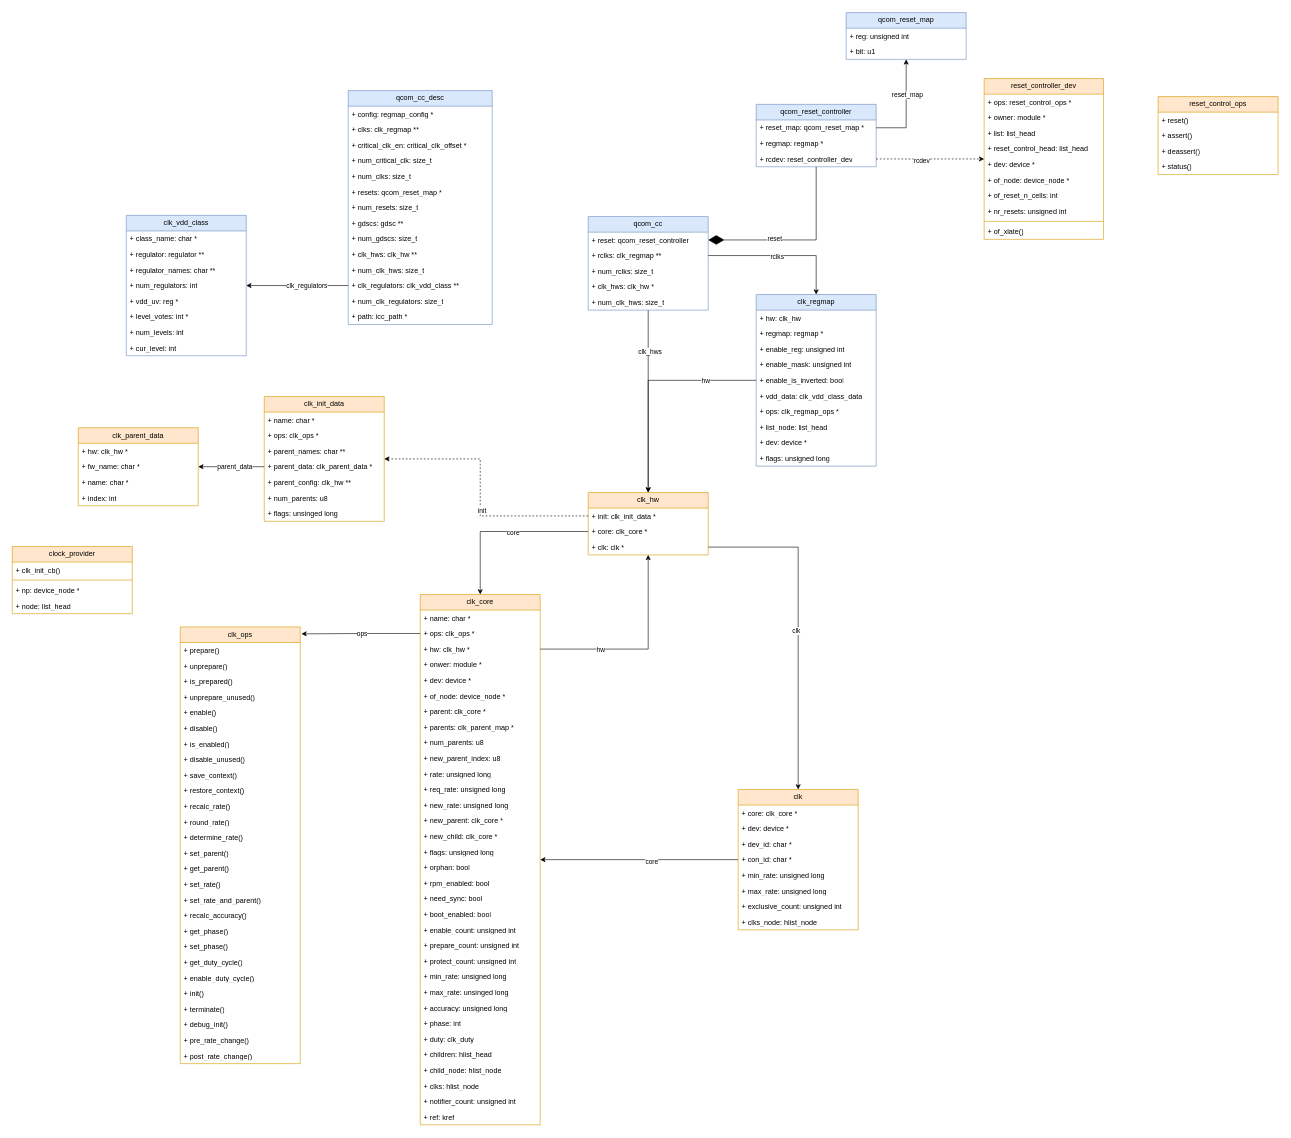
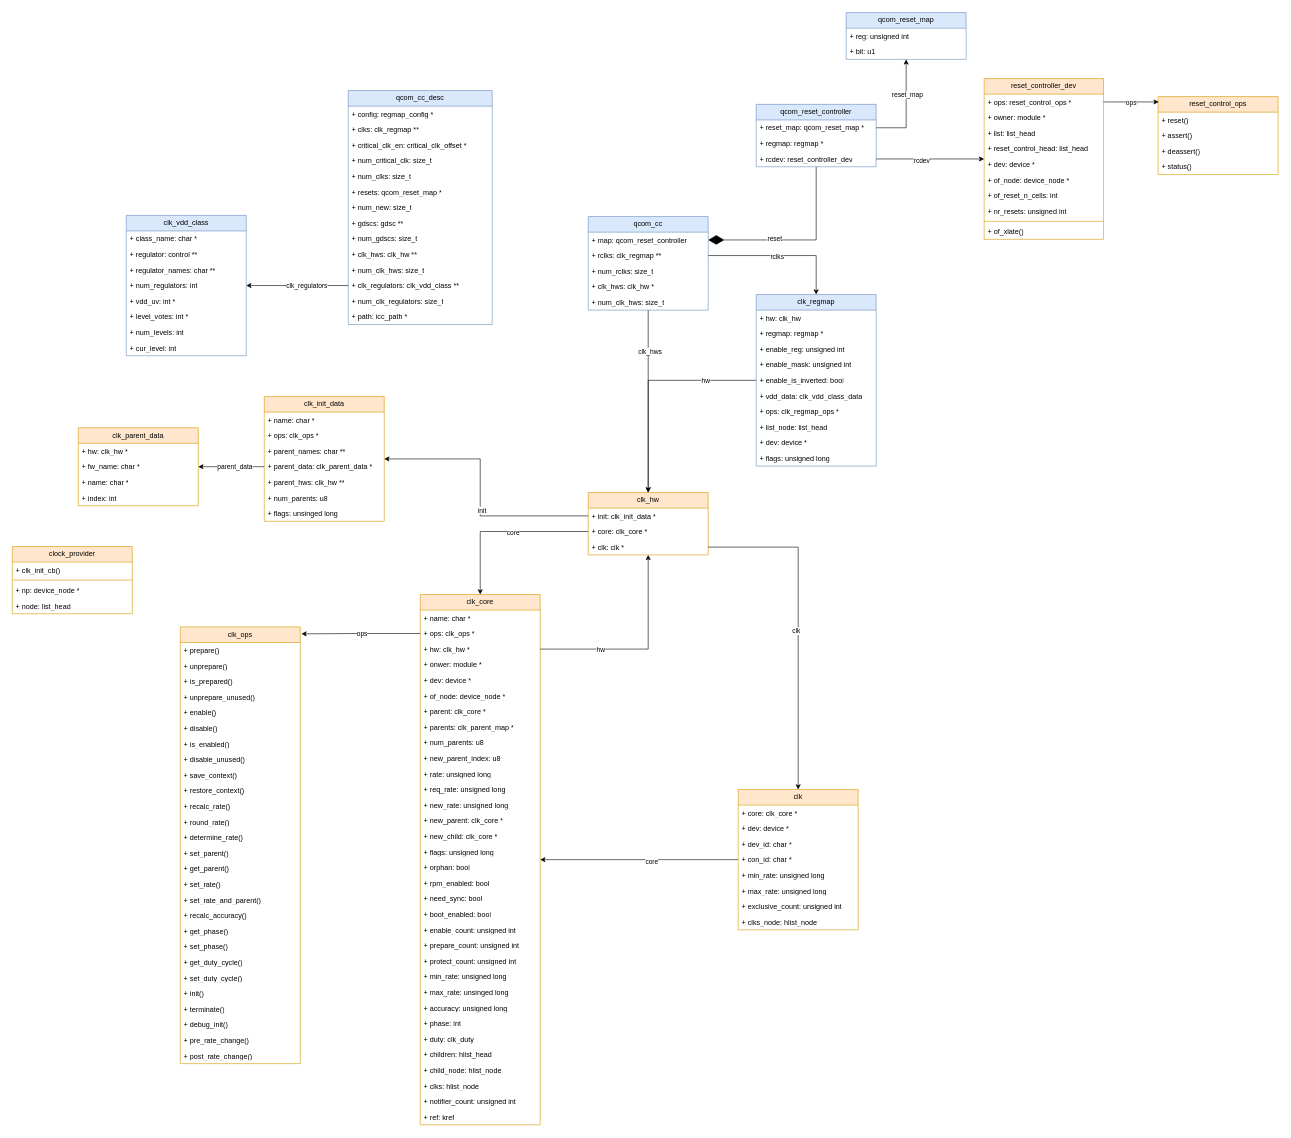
edge "+ ops: reset_control_ops *" -> "reset_control_ops": added, label "ops"
edge "+ rcdev: reset_controller_dev" -> "reset_controller_dev": style dashed -> solid
node "+ num_resets: size_t": label "+ num_resets: size_t" -> "+ num_new: size_t"
node "+ reset: qcom_reset_controller": label "+ reset: qcom_reset_controller" -> "+ map: qcom_reset_controller"
node "+ regulator: regulator **": label "+ regulator: regulator **" -> "+ regulator: control **"
node "+ vdd_uv: reg *": label "+ vdd_uv: reg *" -> "+ vdd_uv: int *"
node "+ parent_config: clk_hw **": label "+ parent_config: clk_hw **" -> "+ parent_hws: clk_hw **"
edge "+ init: clk_init_data *" -> "clk_init_data": style dashed -> solid
node "+ enable_duty_cycle()": label "+ enable_duty_cycle()" -> "+ set_duty_cycle()"
